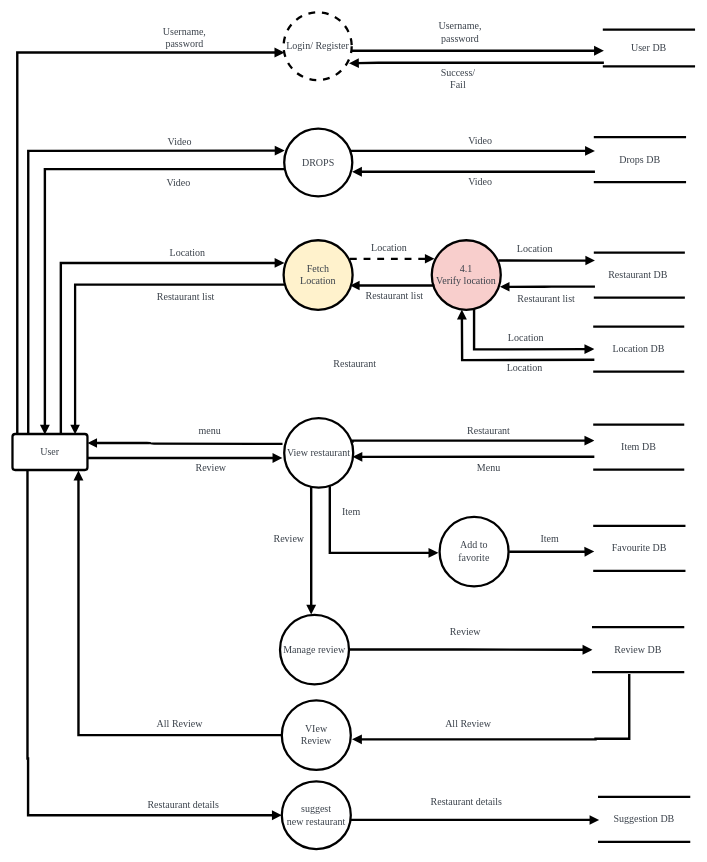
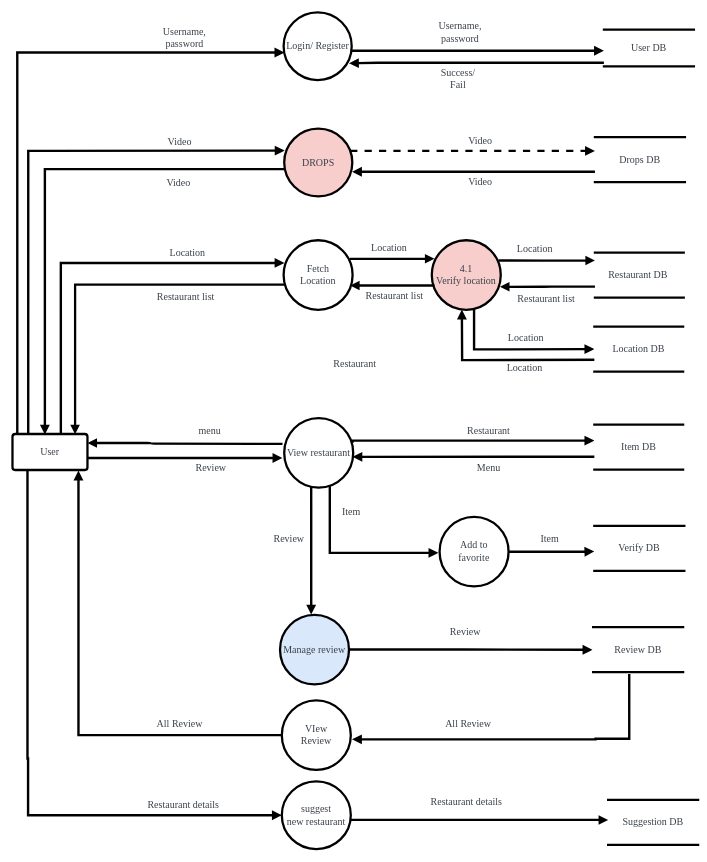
node "Login/ Register": style dashed -> solid
edge "DROPS" -> "Drops DB": style solid -> dashed
node "DROPS": fillcolor #ffffff -> #f8cecc
edge "Fetch Location" -> "4.1 Verify location": style dashed -> solid
node "Fetch Location": fillcolor #fff2cc -> #ffffff
node "Favourite DB": label "Favourite DB" -> "Verify DB"
node "Manage review": fillcolor #ffffff -> #dae8fc
node "Suggestion DB": moved (644, 820) -> (653, 823)
